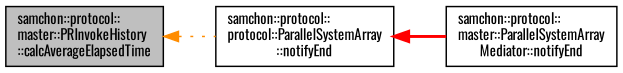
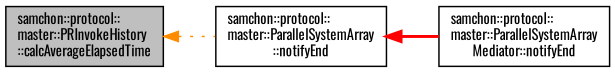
node "samchon::protocol:: protocol::ParallelSystemArray ::notifyEnd": label "samchon::protocol:: protocol::ParallelSystemArray ::notifyEnd" -> "samchon::protocol:: master::ParallelSystemArray ::notifyEnd"
